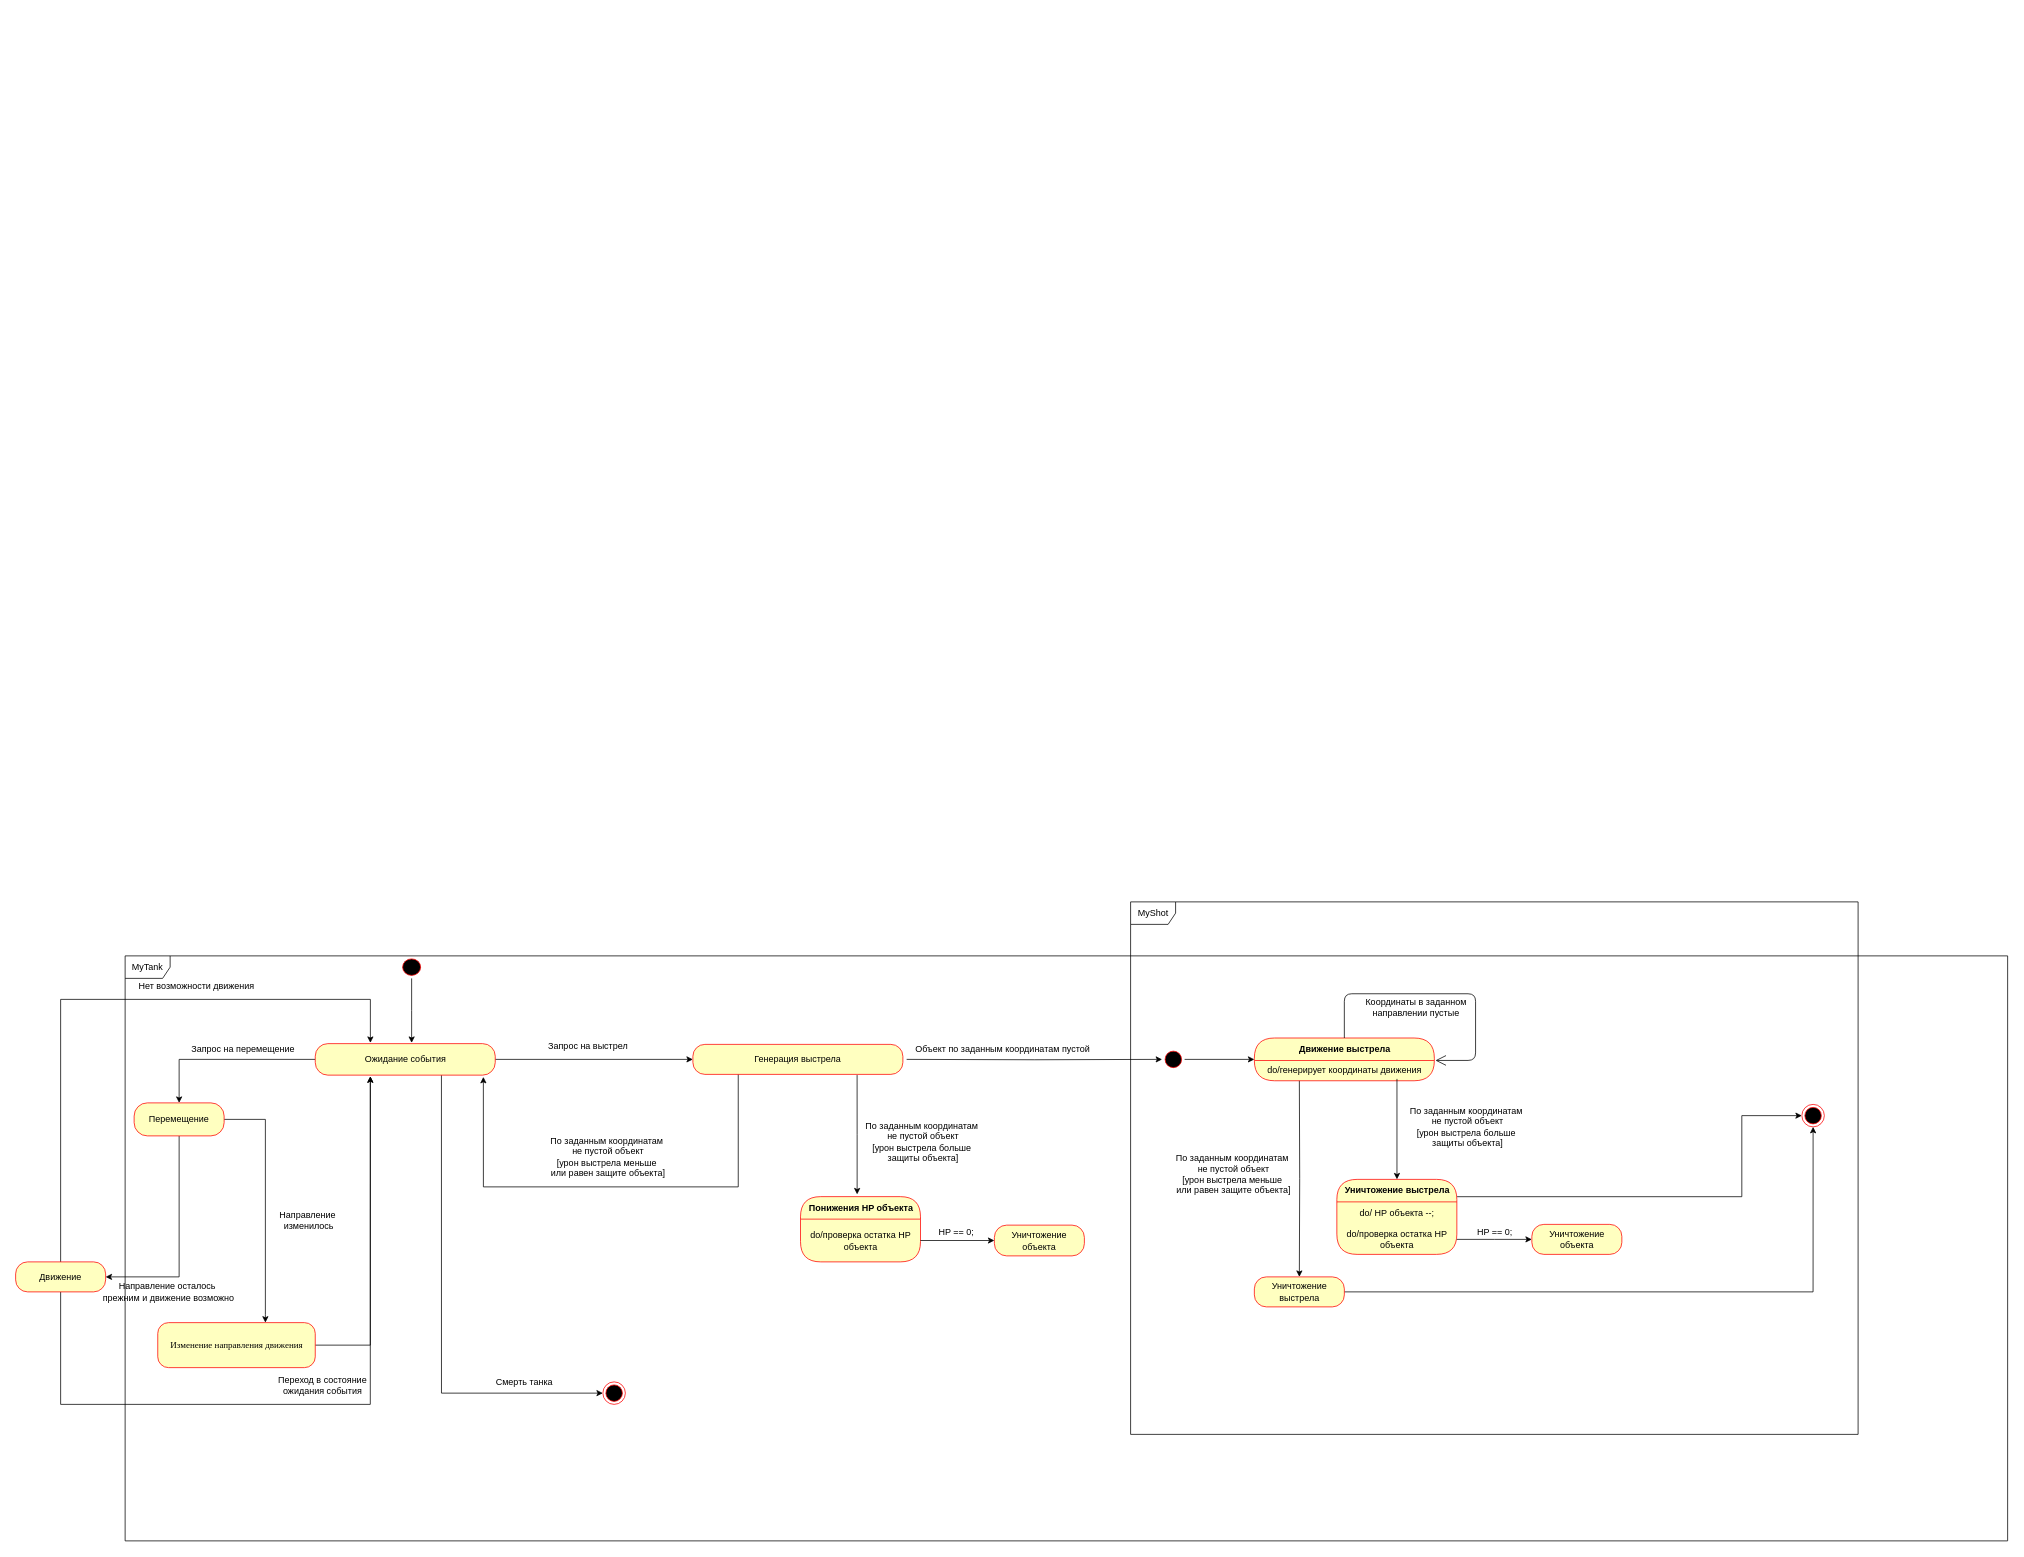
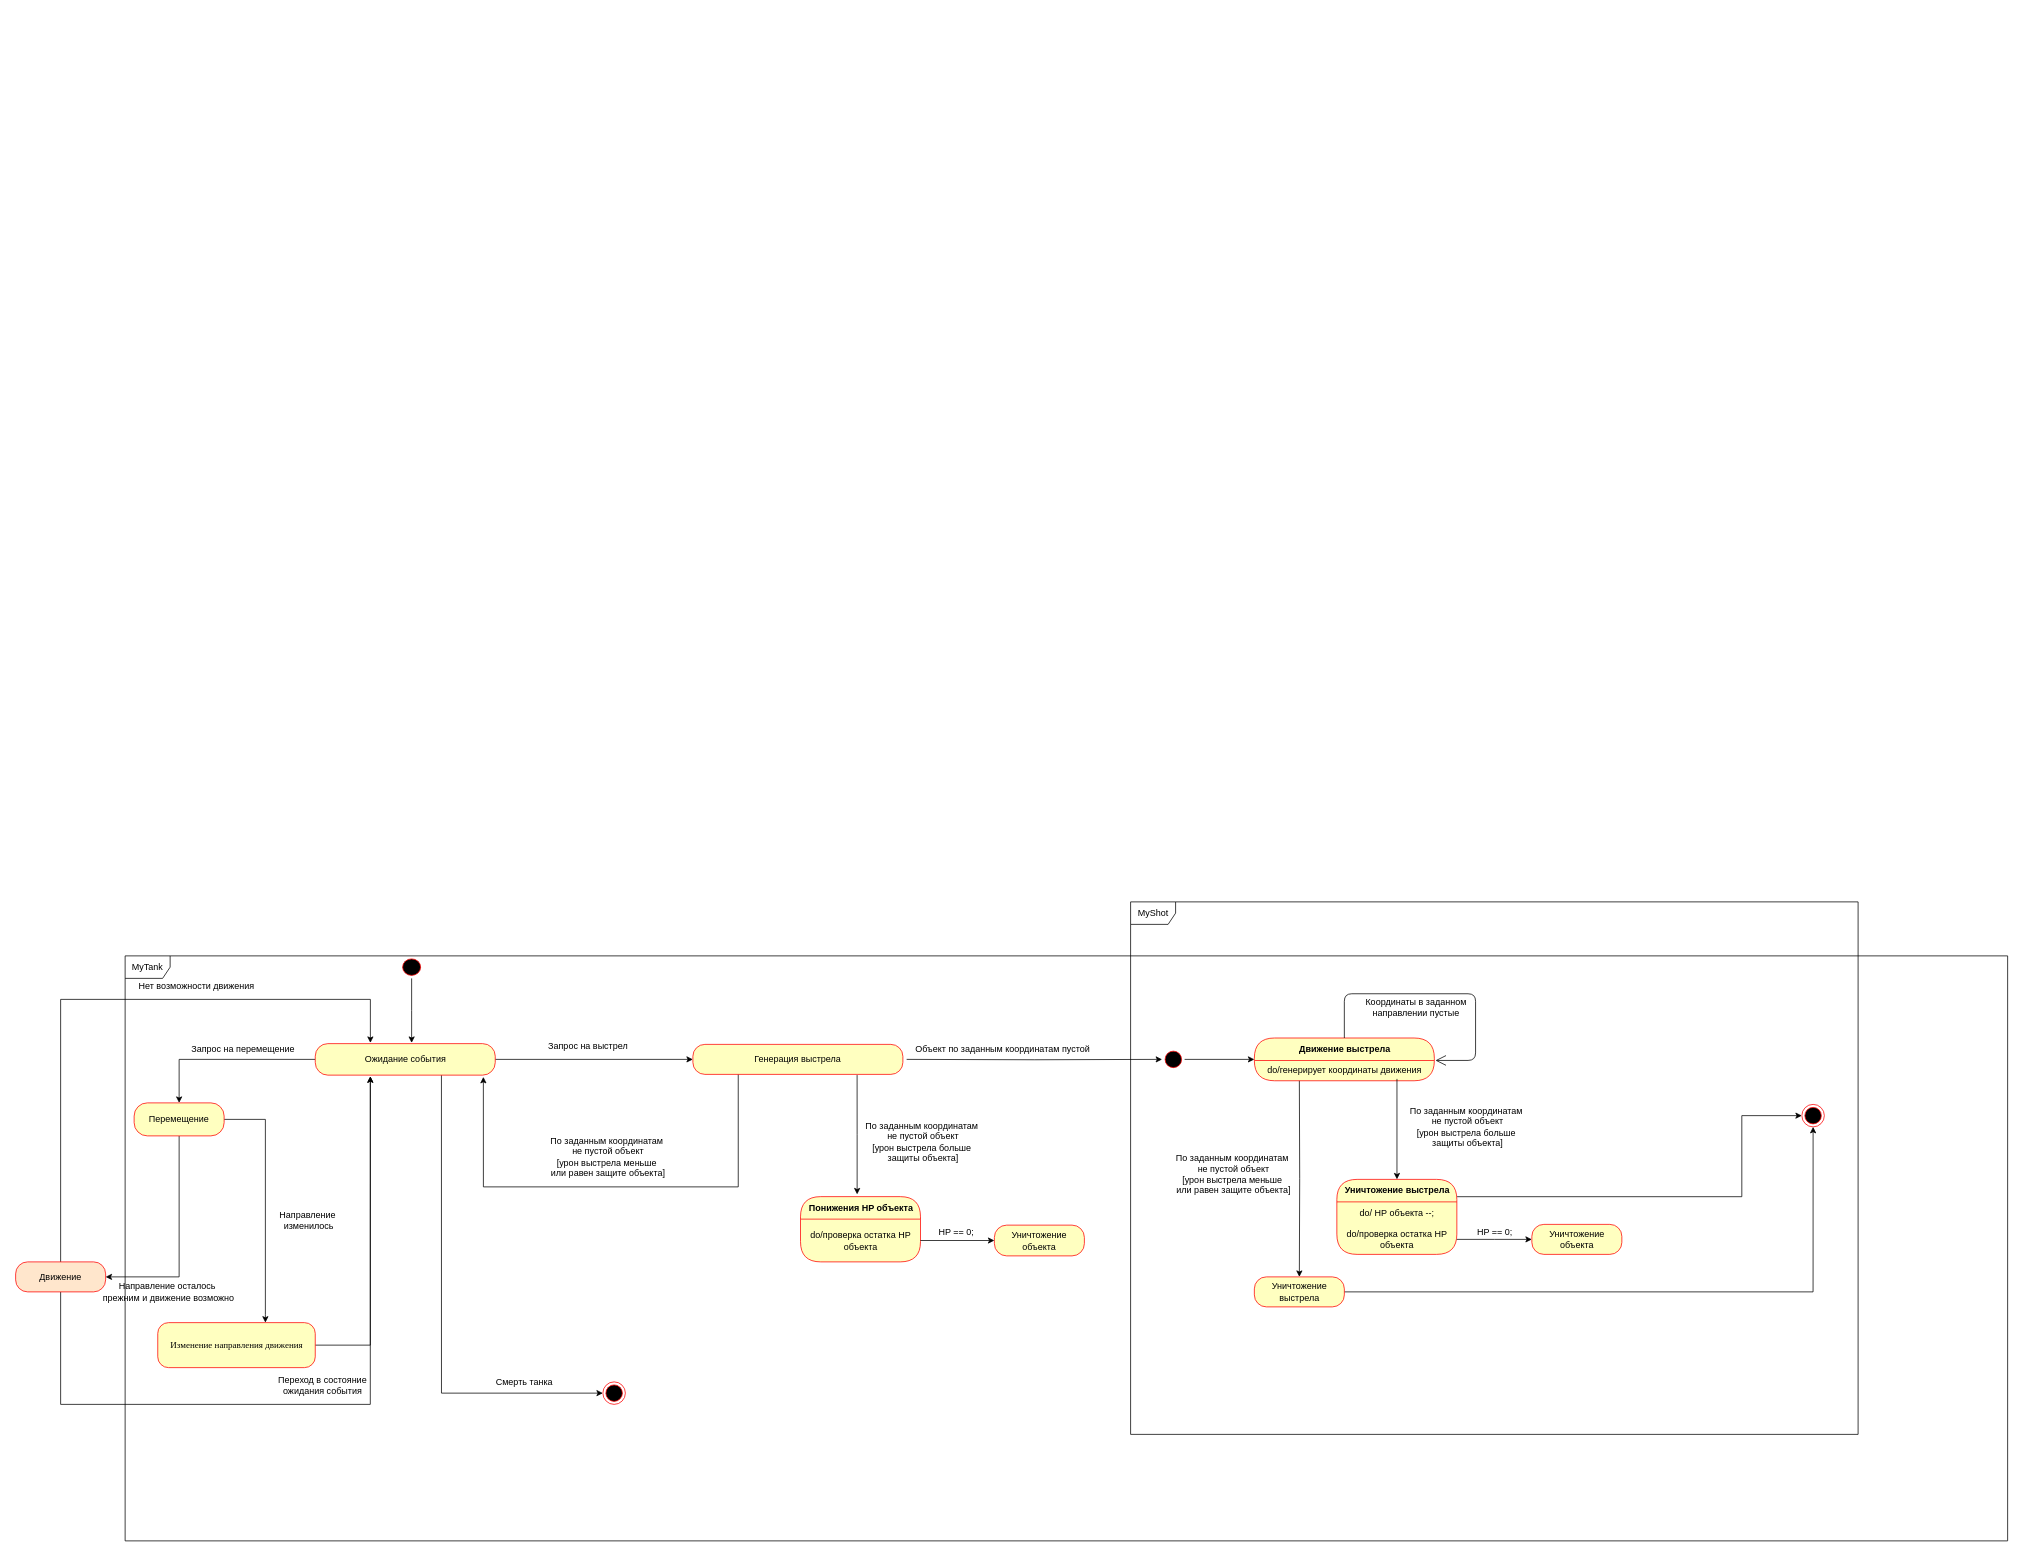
node "Движение": fillcolor #ffffc0 -> #ffe6cc
